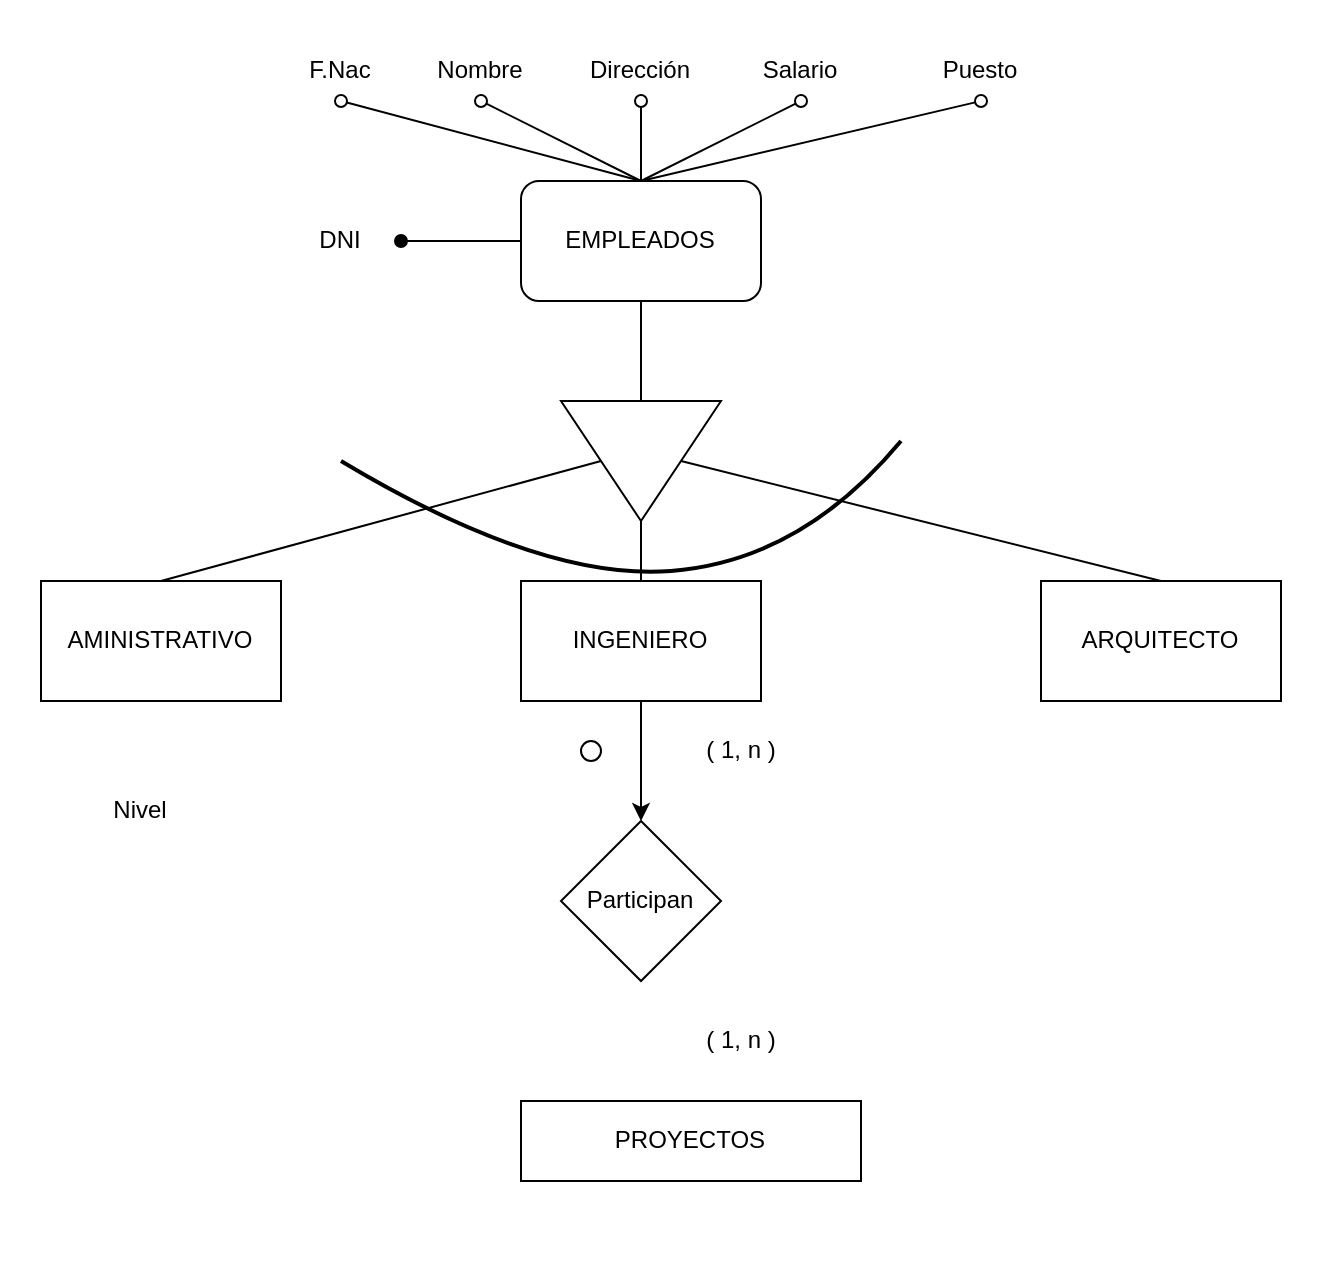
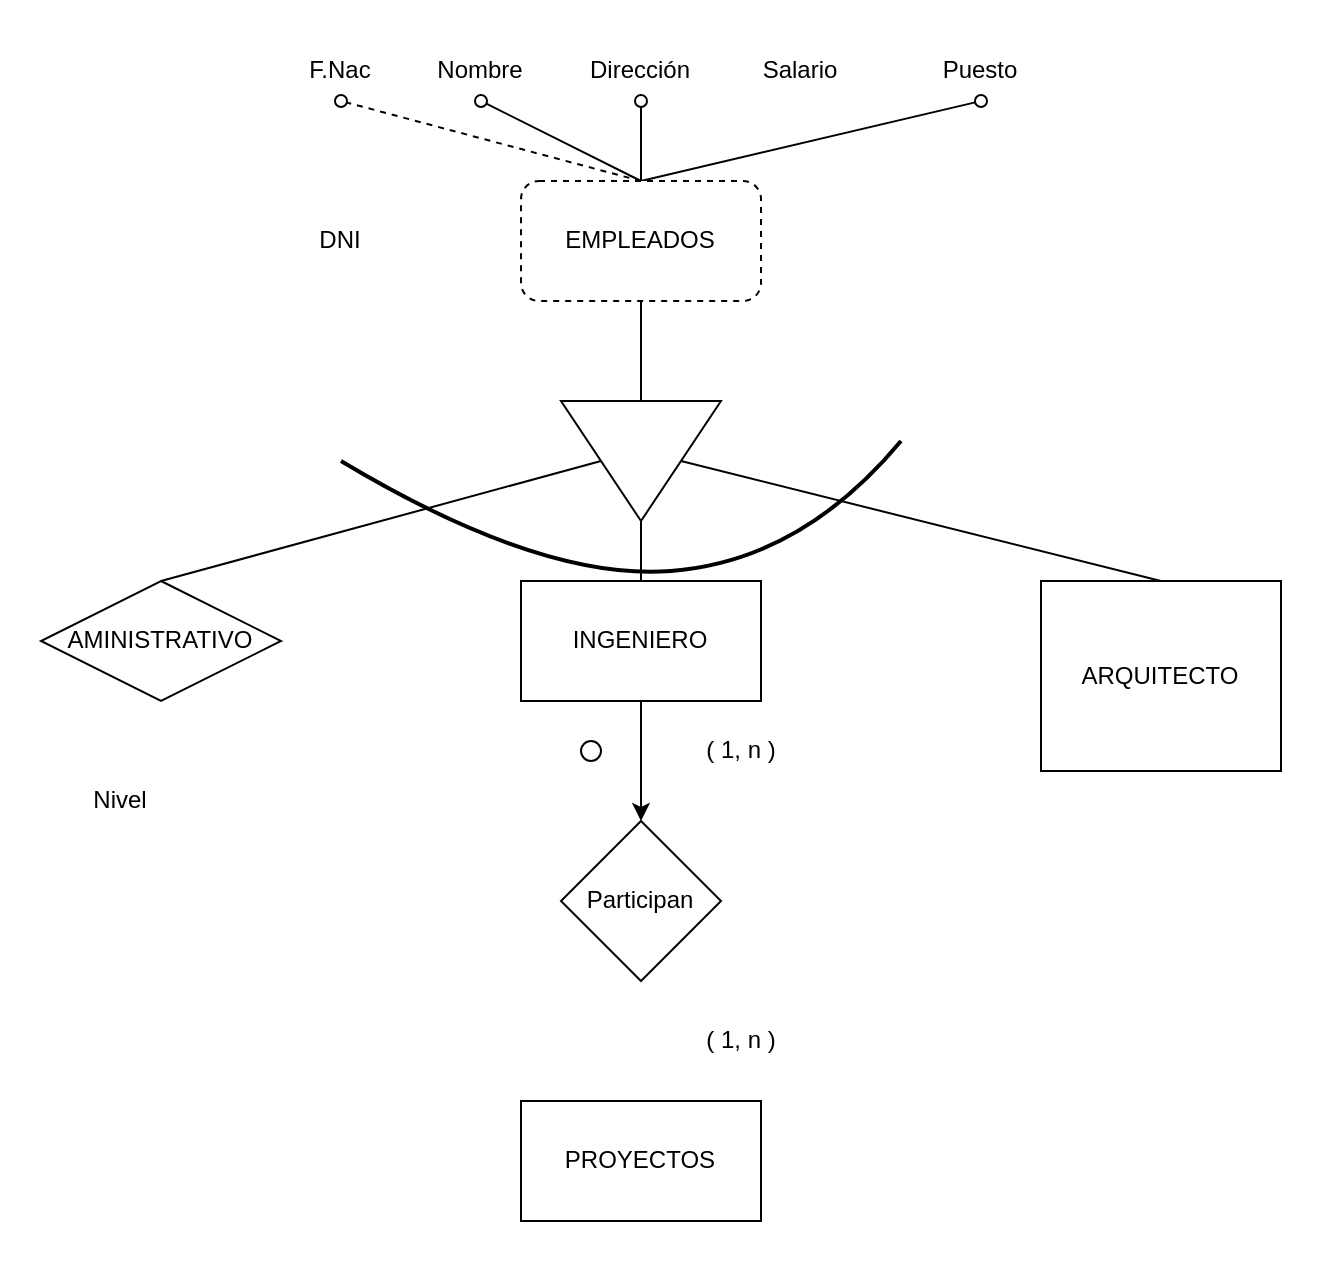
edge "EMPLEADOS" -> "F.Nac": style solid -> dashed
edge "EMPLEADOS" -> "Salario": removed
edge "EMPLEADOS" -> "DNI": removed
node "EMPLEADOS": style solid -> dashed
node "AMINISTRATIVO": shape rectangle -> diamond
node "ARQUITECTO": size 240x120 -> 240x190
node "Nivel": moved (141, 811) -> (121, 801)
node "PROYECTOS": size 340x80 -> 240x120
